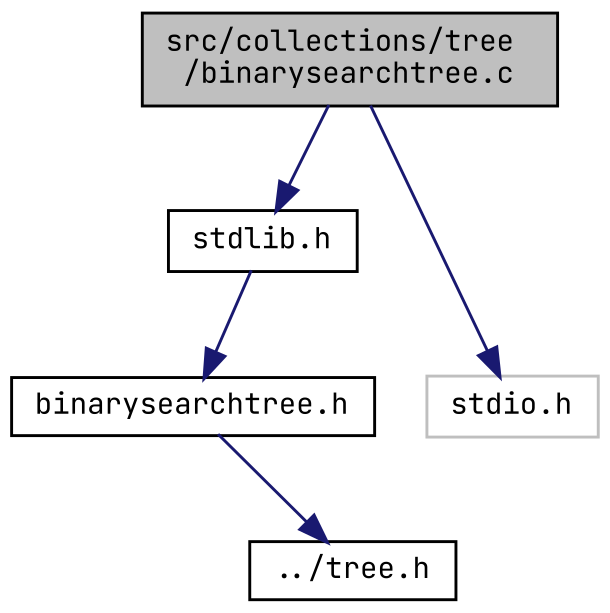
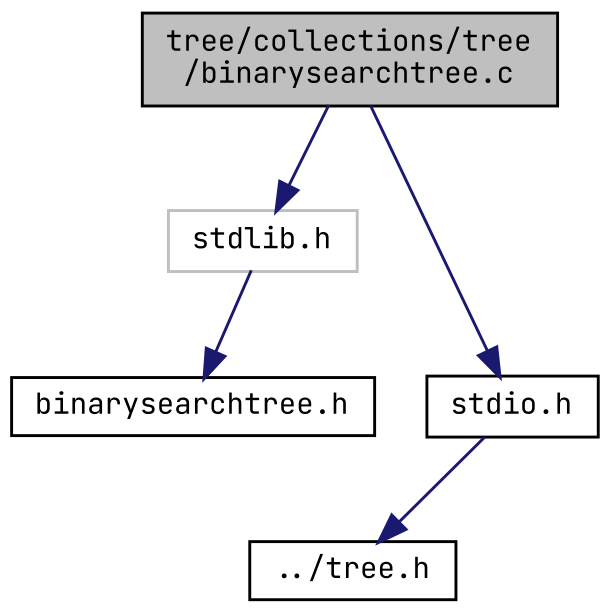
node "src/collections/tree /binarysearchtree.c": label "src/collections/tree /binarysearchtree.c" -> "tree/collections/tree /binarysearchtree.c"
node "stdlib.h": color black -> grey75
node "stdio.h": color grey75 -> black
edge "binarysearchtree.h" -> "../tree.h": now "stdio.h" -> "../tree.h"
